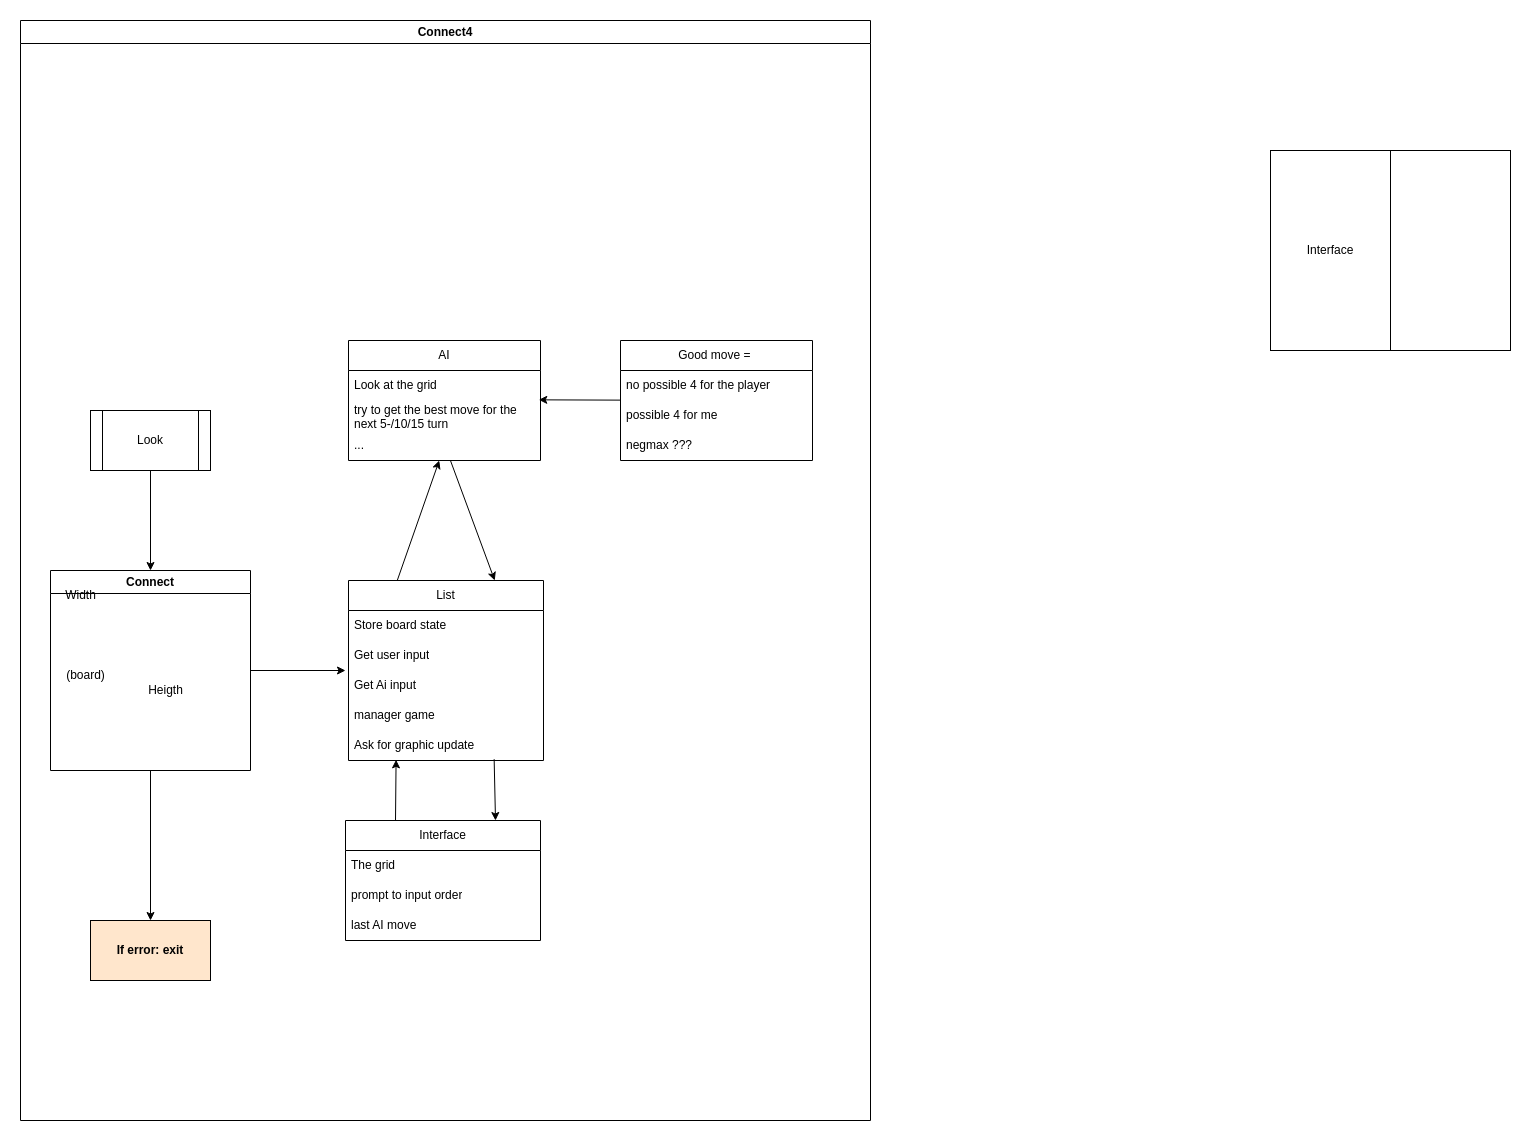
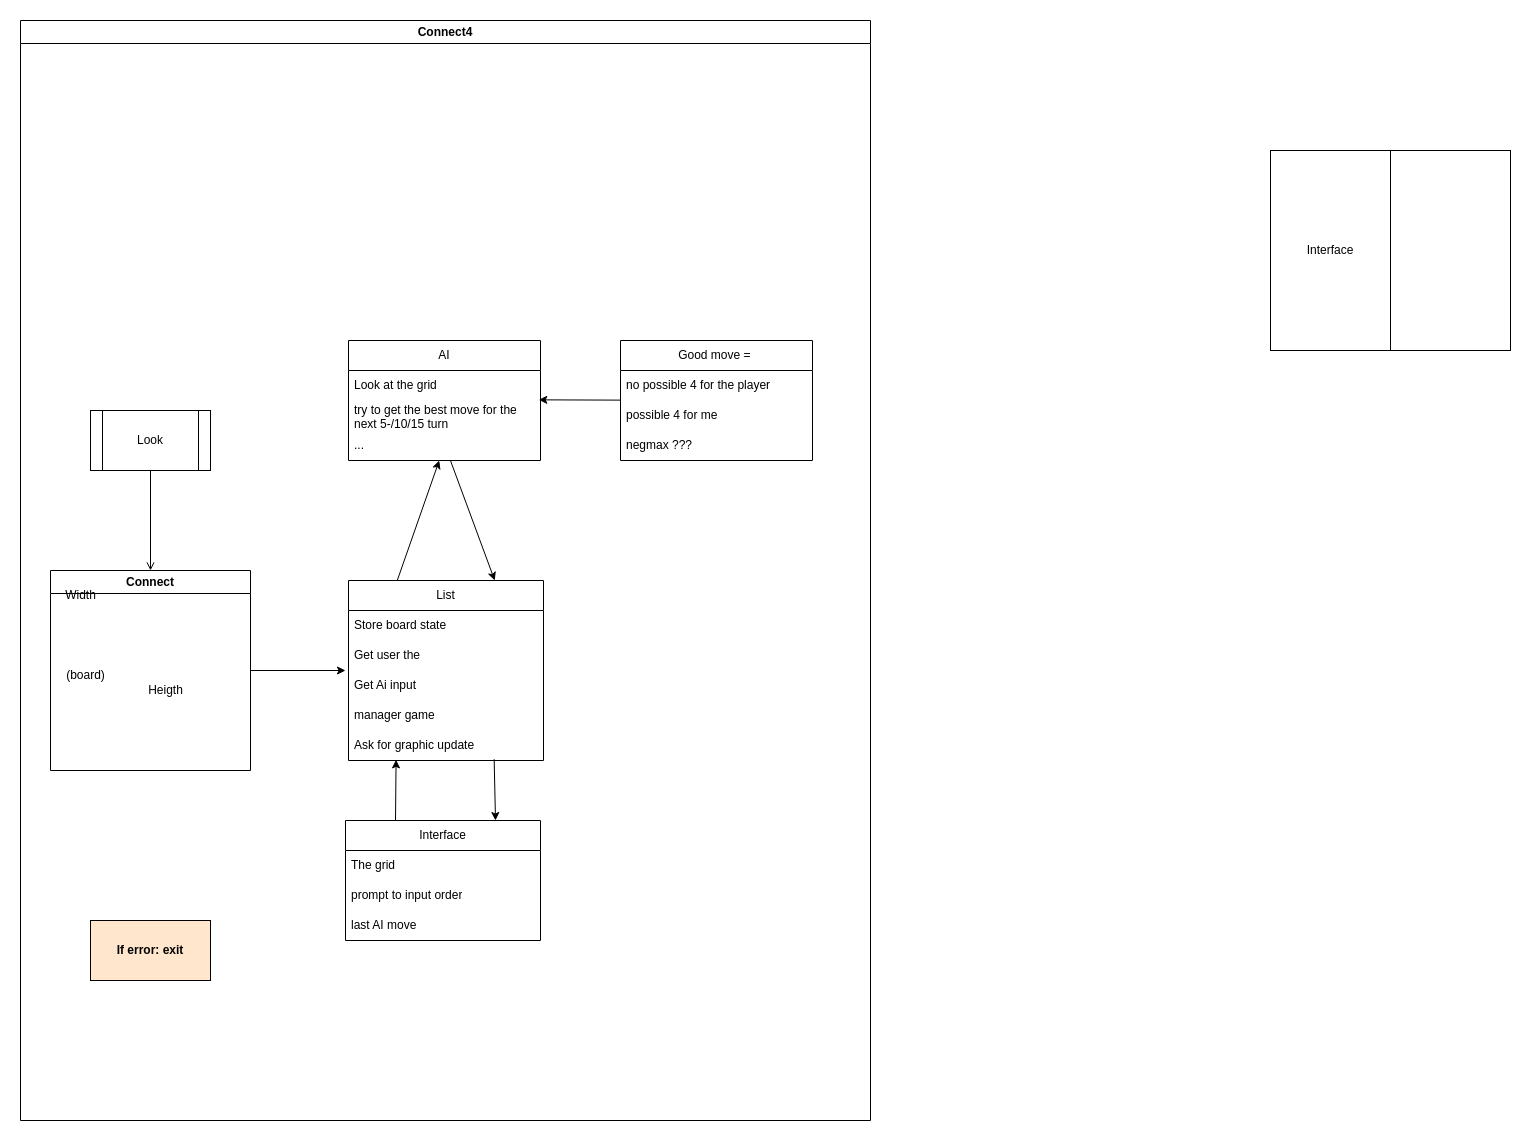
edge "Look" -> "Connect": arrowhead classic -> open
node "Get user input": label "Get user input" -> "Get user the"
edge "Connect" -> "If error: exit": removed
